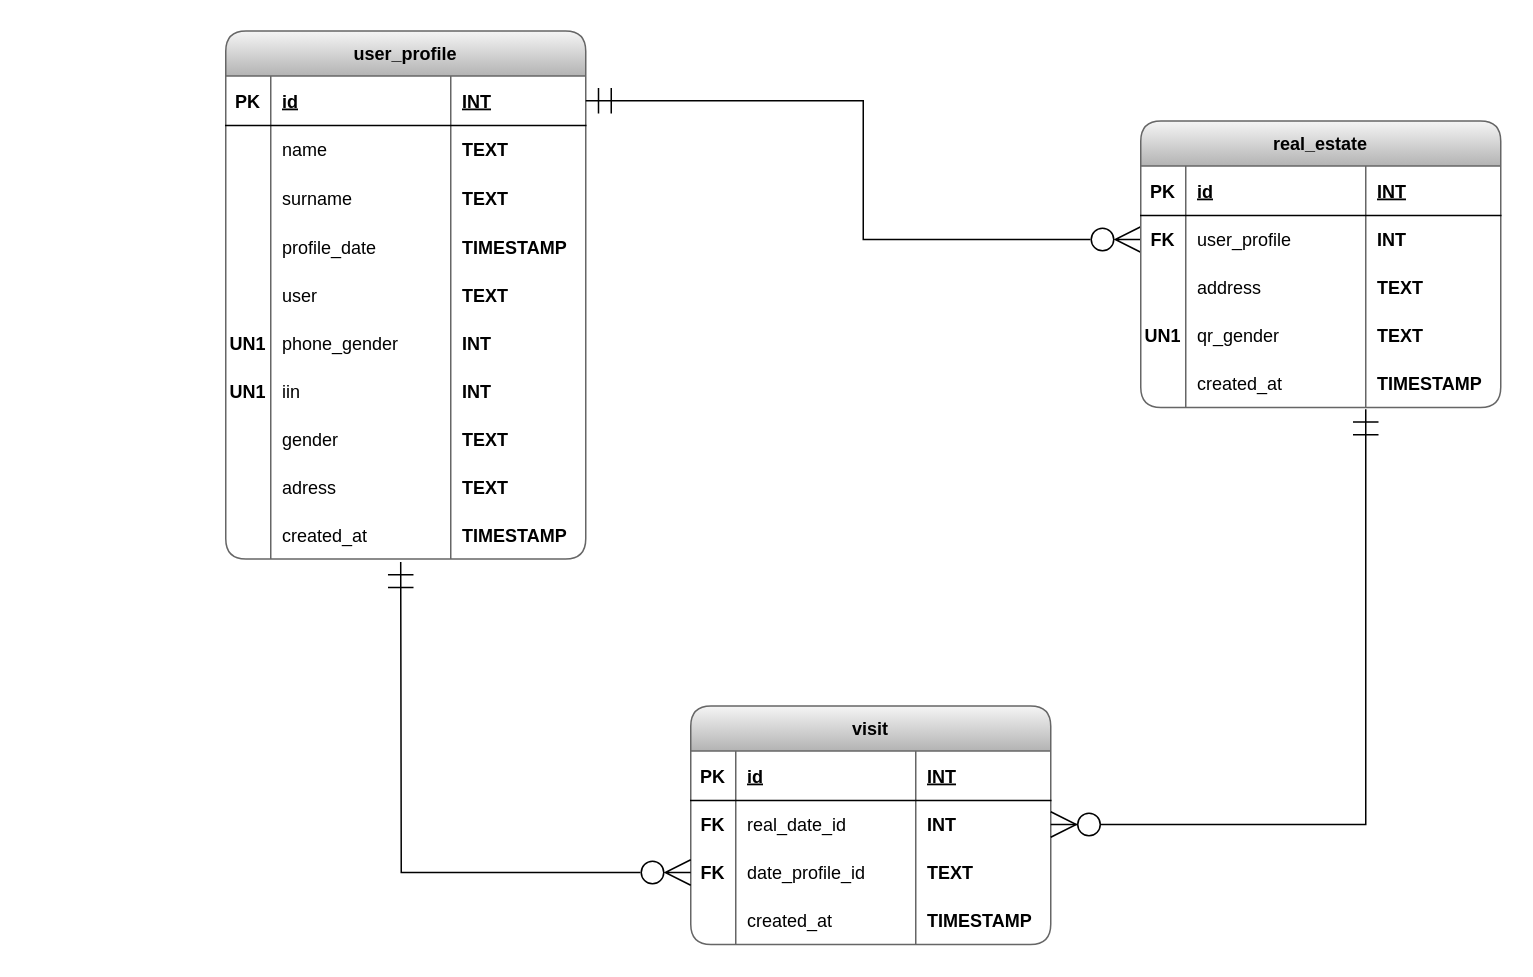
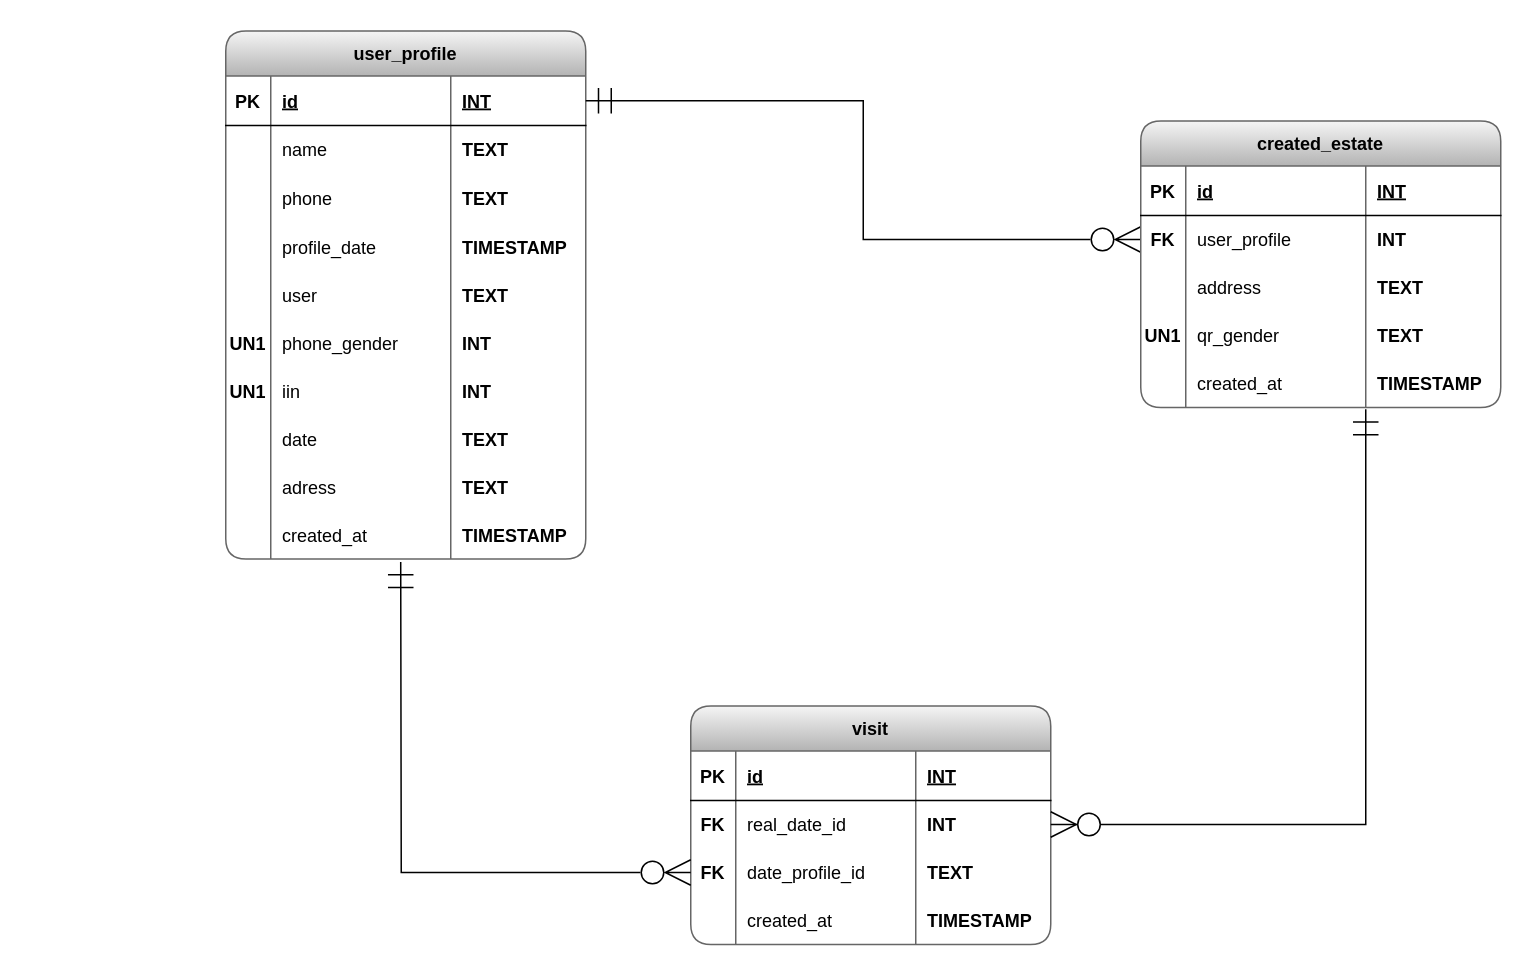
node "real_estate": label "real_estate" -> "created_estate"
node "surname": label "surname" -> "phone"
node "gender": label "gender" -> "date"
